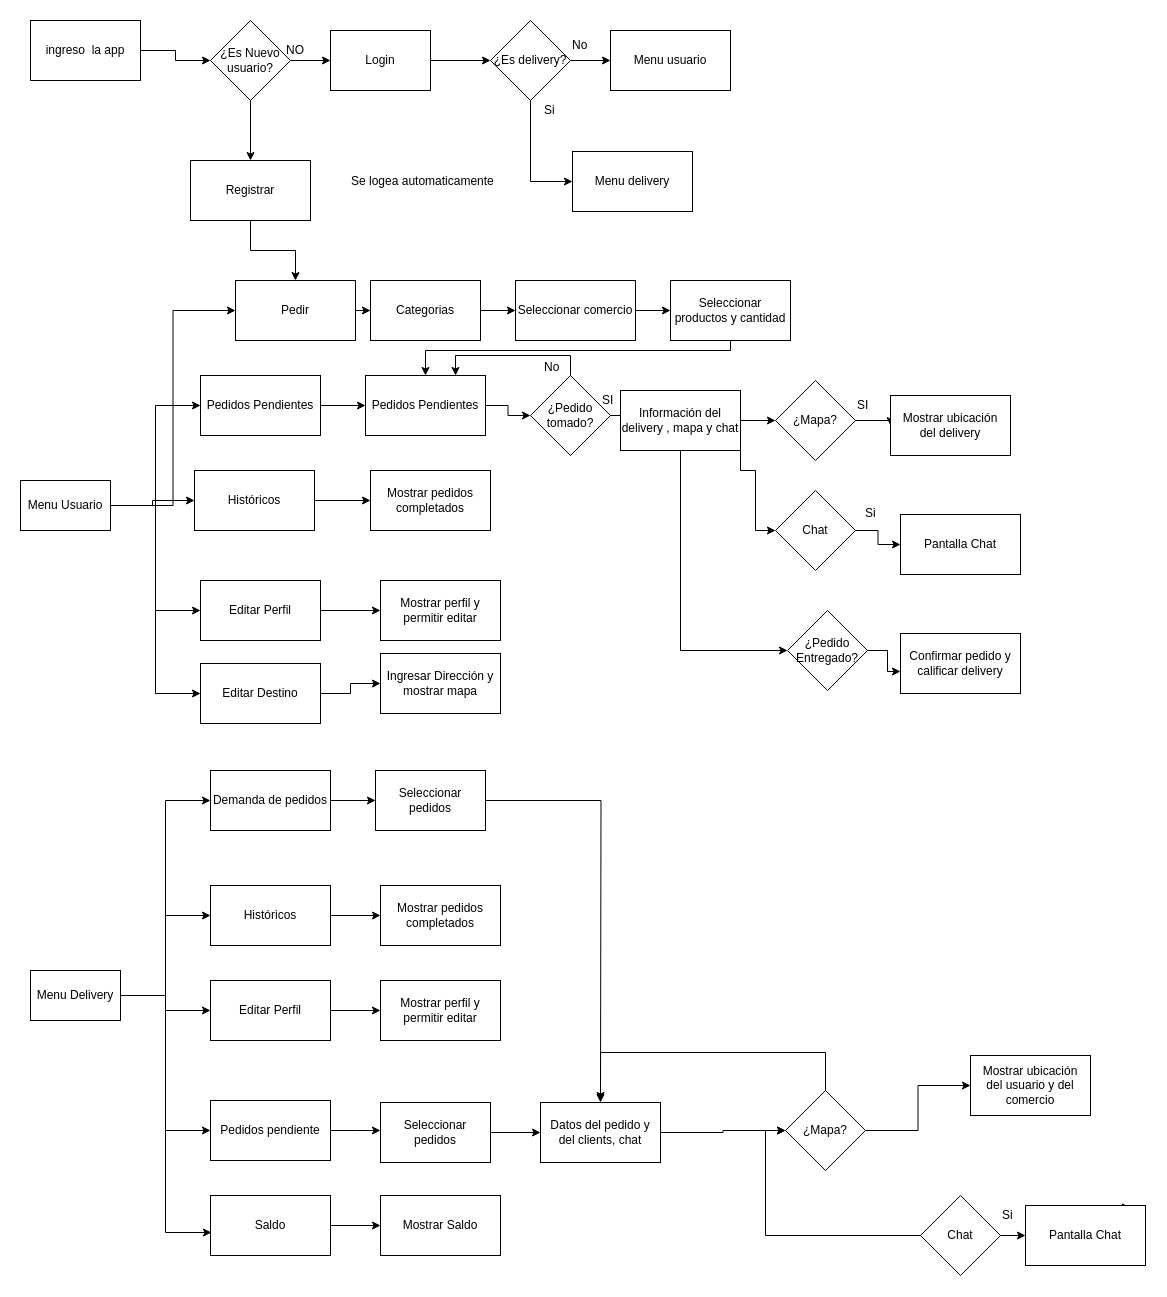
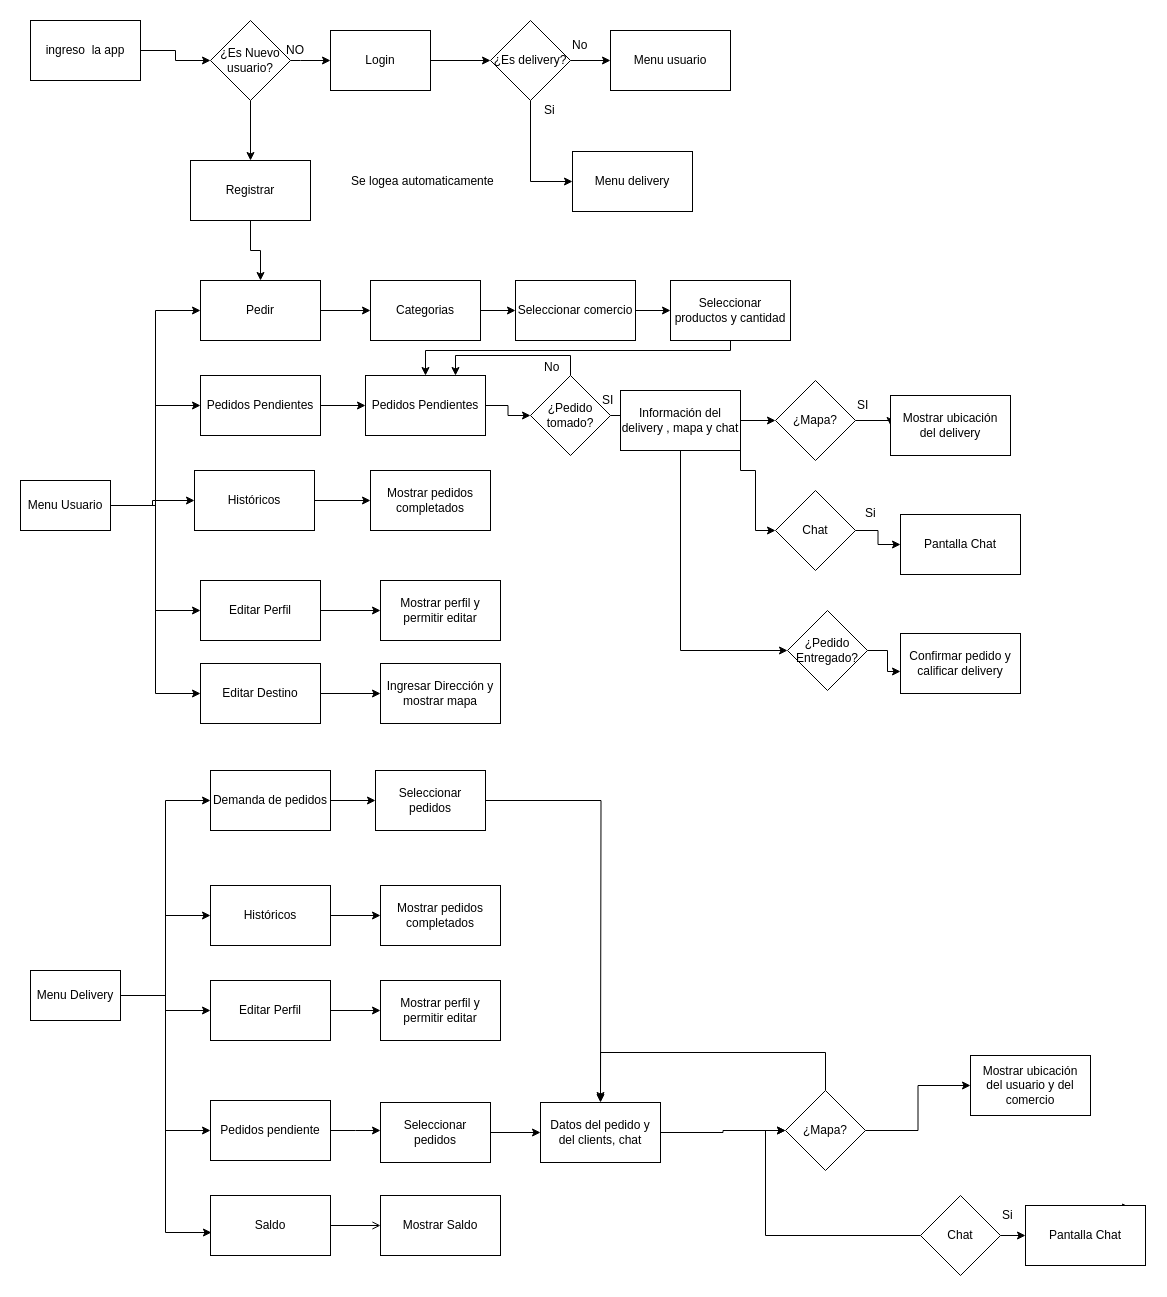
node "Pedir": moved (296, 311) -> (261, 311)
node "Ingresar Dirección y mostrar mapa": moved (441, 684) -> (441, 694)
edge "Saldo" -> "Mostrar Saldo": arrowhead classic -> open
